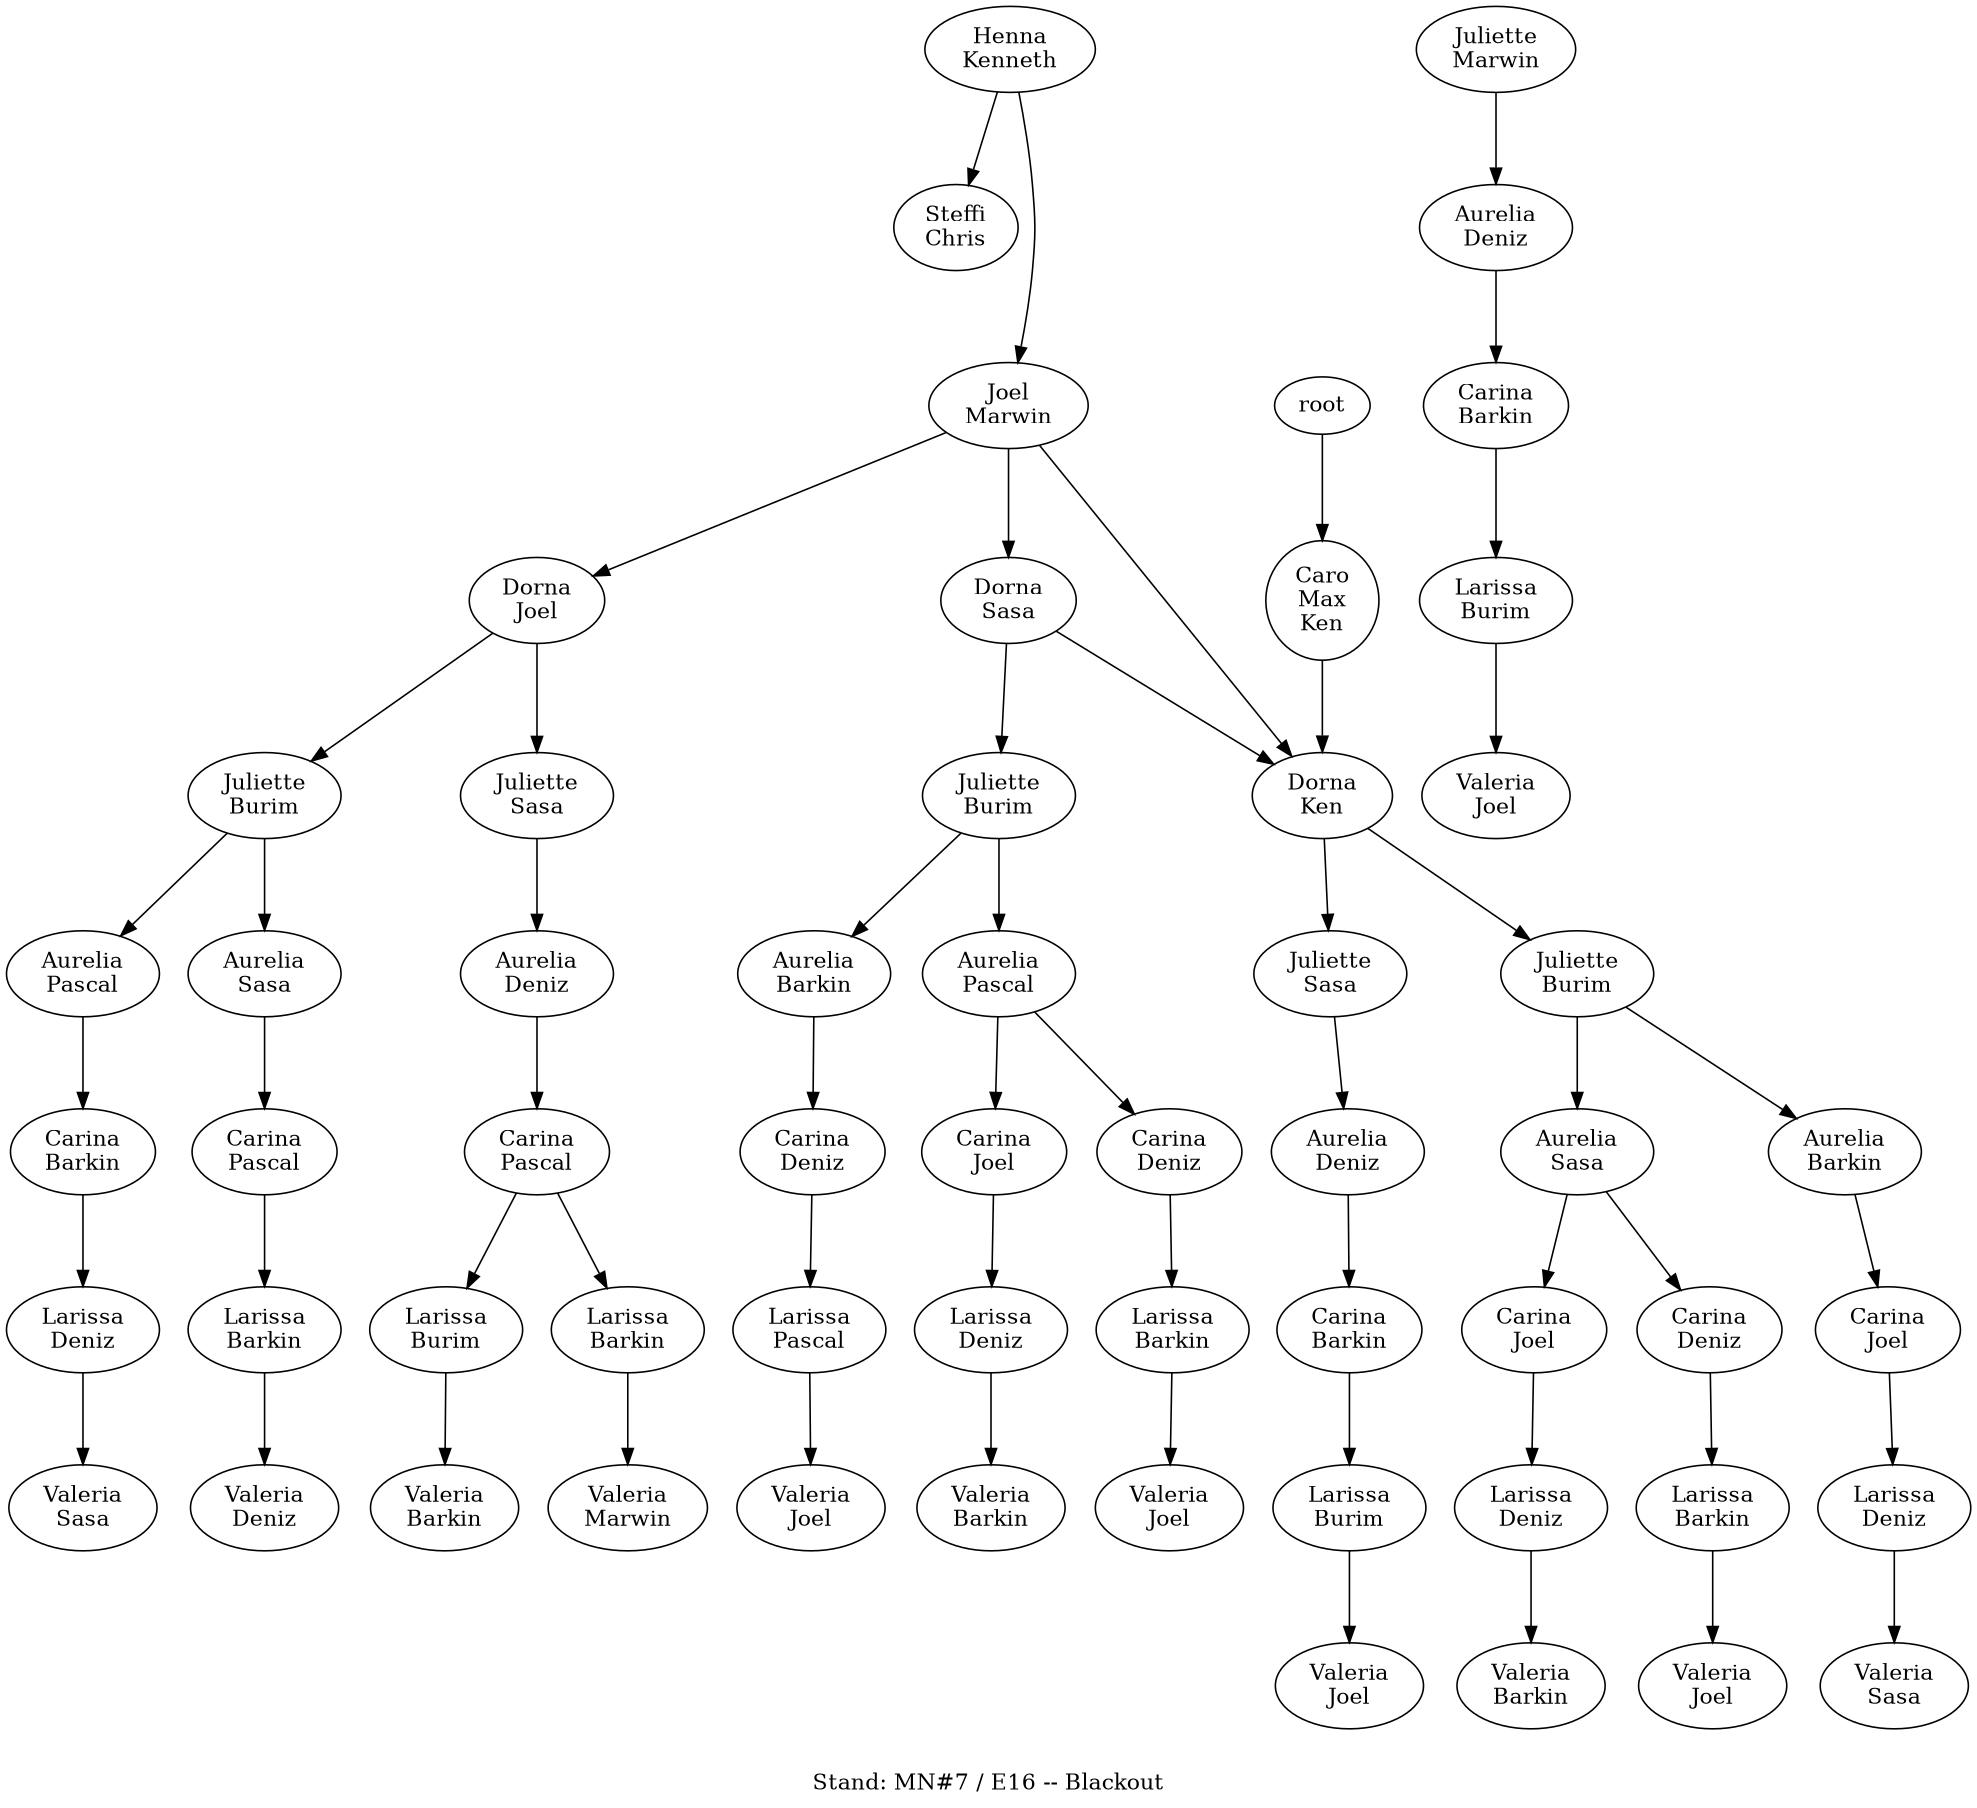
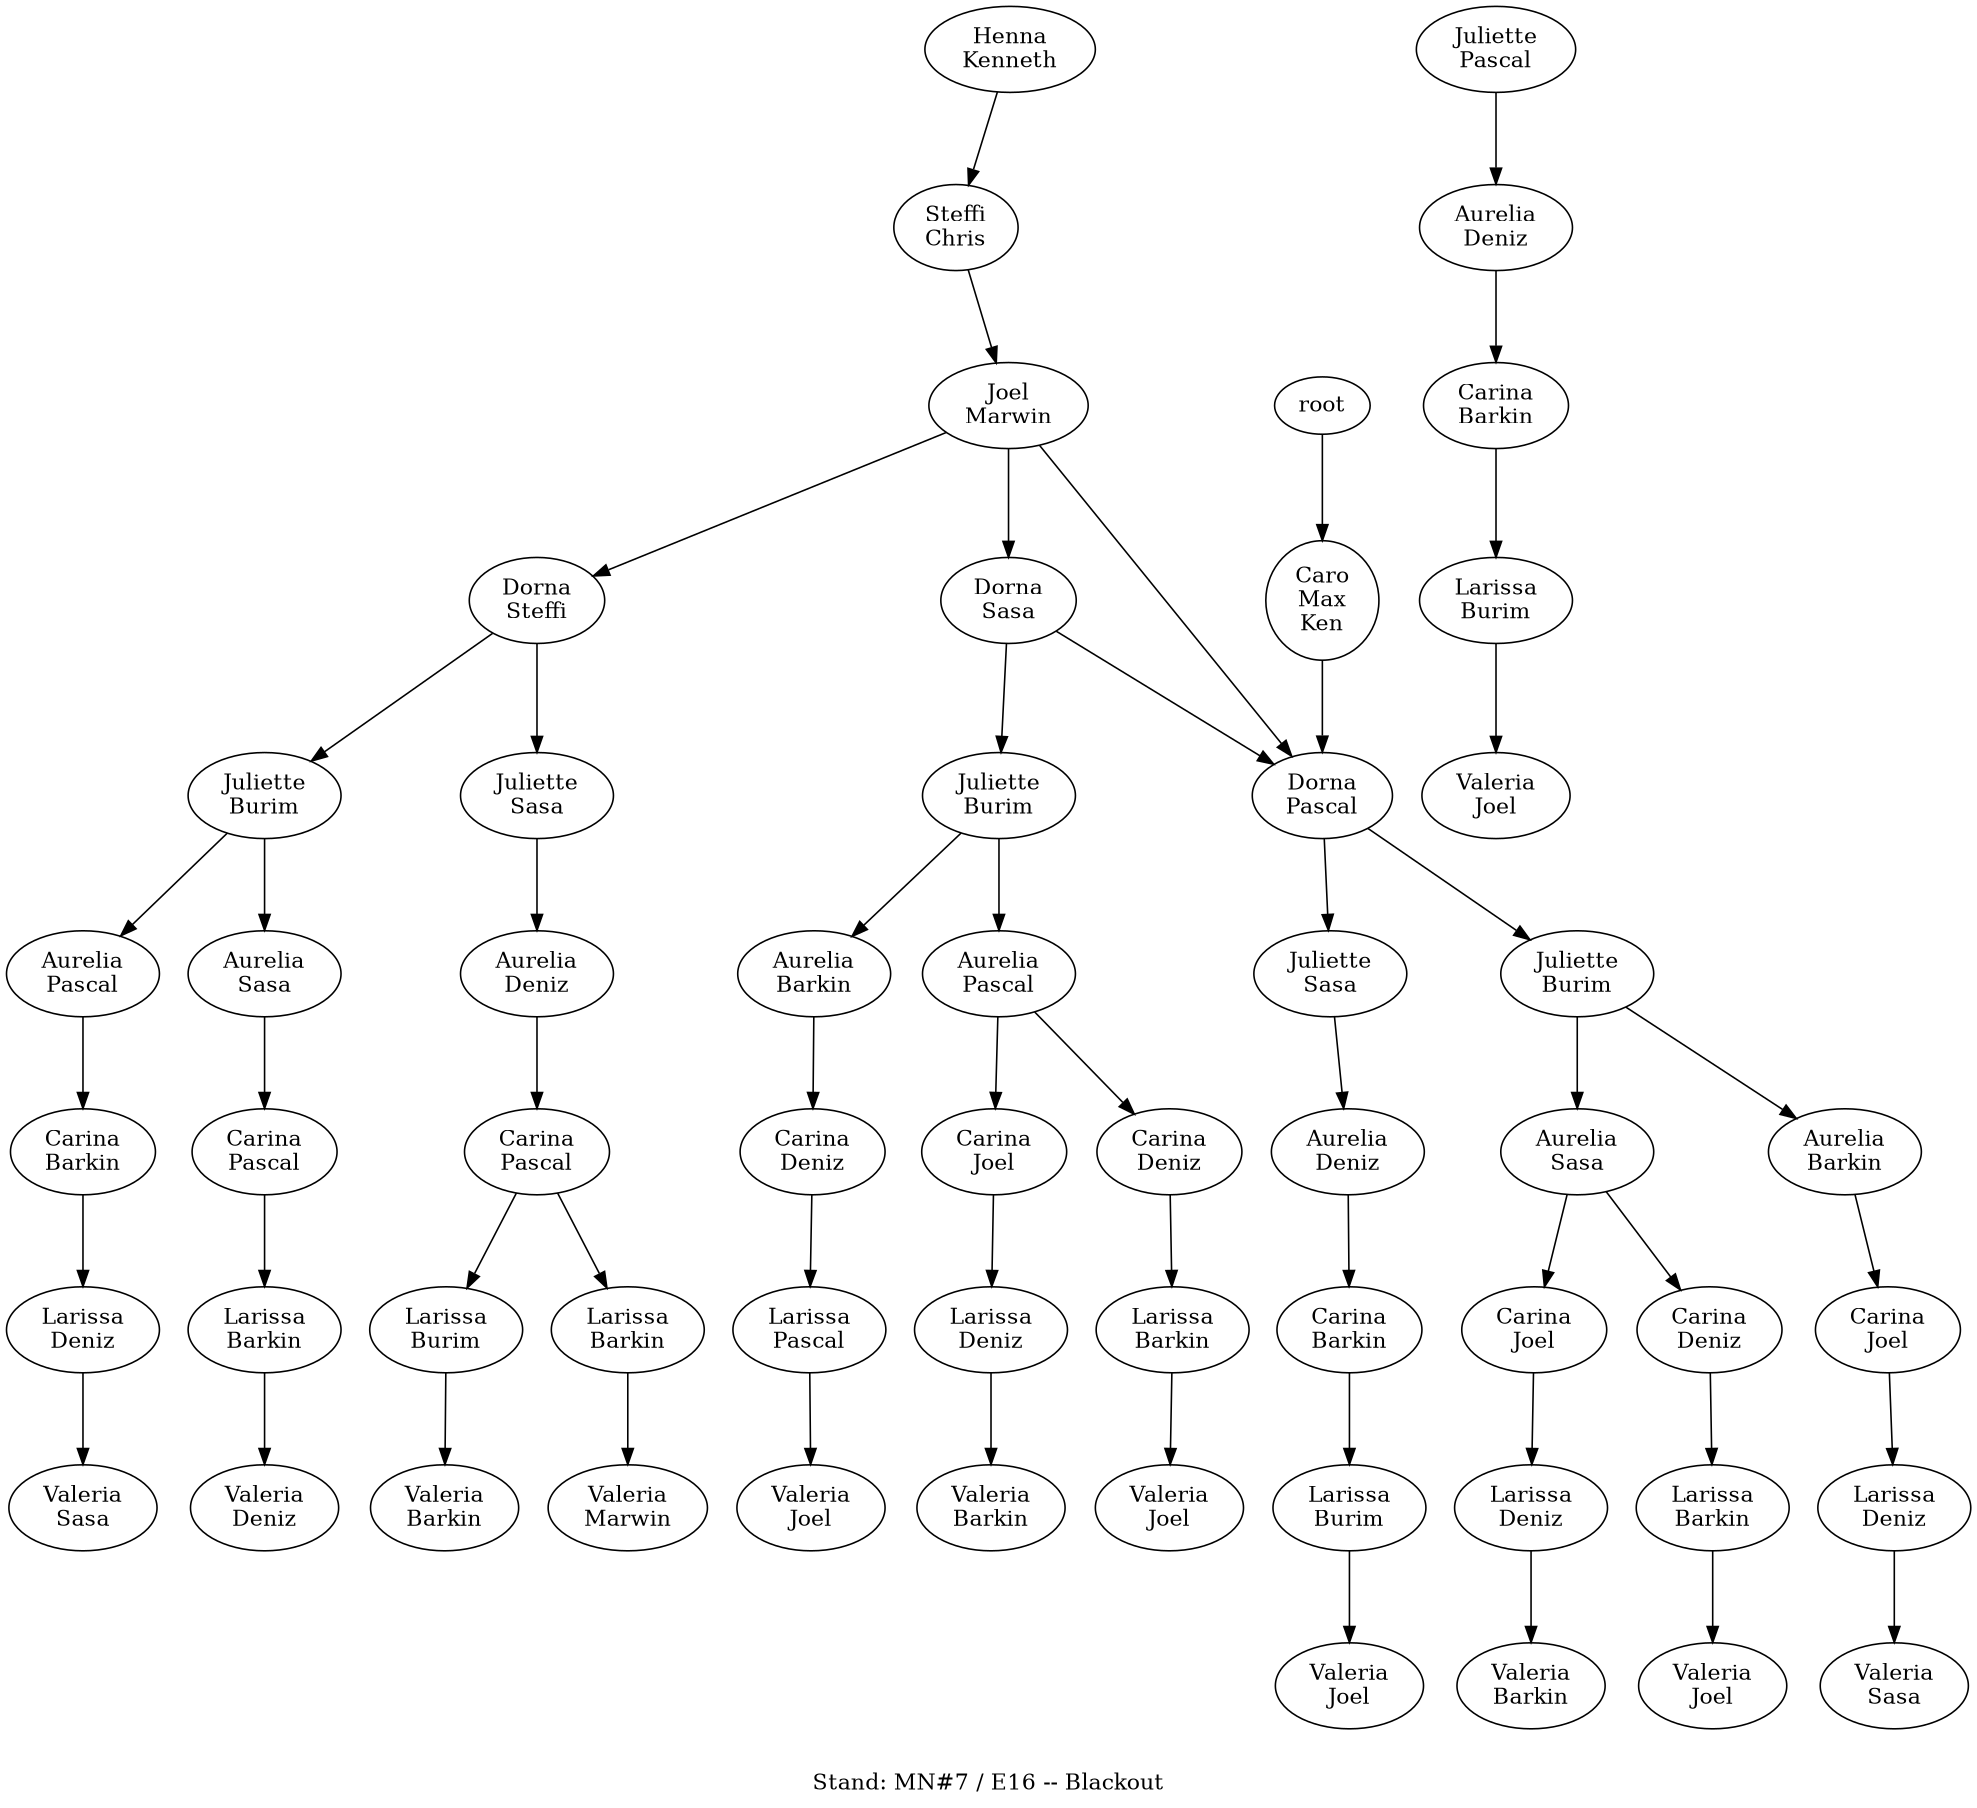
node "Juliette Marwin": label "Juliette Marwin" -> "Juliette Pascal"
edge "Henna Kenneth" -> "Joel Marwin": now "Steffi Chris" -> "Joel Marwin"
node "Dorna Joel": label "Dorna Joel" -> "Dorna Steffi"
node "Dorna Ken": label "Dorna Ken" -> "Dorna Pascal"
